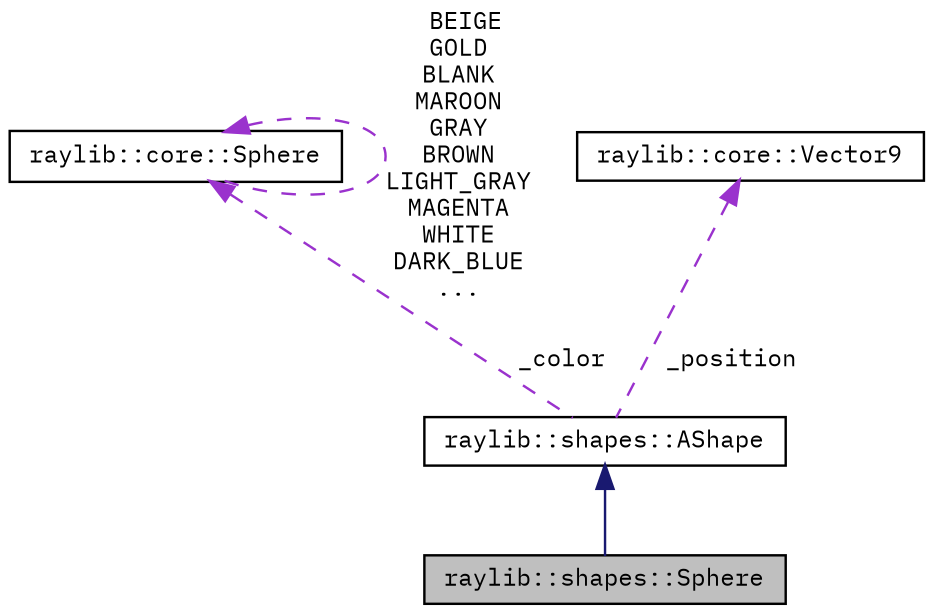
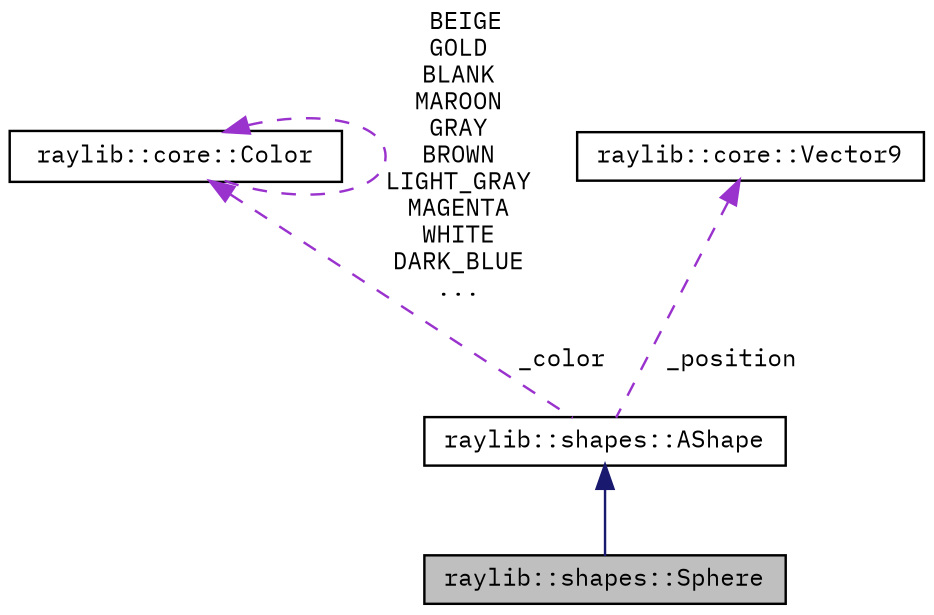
node "raylib::core::Sphere": label "raylib::core::Sphere" -> "raylib::core::Color"
